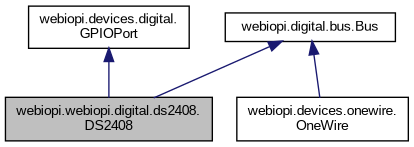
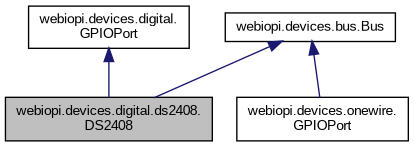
node "webiopi.digital.bus.Bus": label "webiopi.digital.bus.Bus" -> "webiopi.devices.bus.Bus"
node "webiopi.webiopi.digital.ds2408. DS2408": label "webiopi.webiopi.digital.ds2408. DS2408" -> "webiopi.devices.digital.ds2408. DS2408"
node "webiopi.devices.onewire. OneWire": label "webiopi.devices.onewire. OneWire" -> "webiopi.devices.onewire. GPIOPort"
